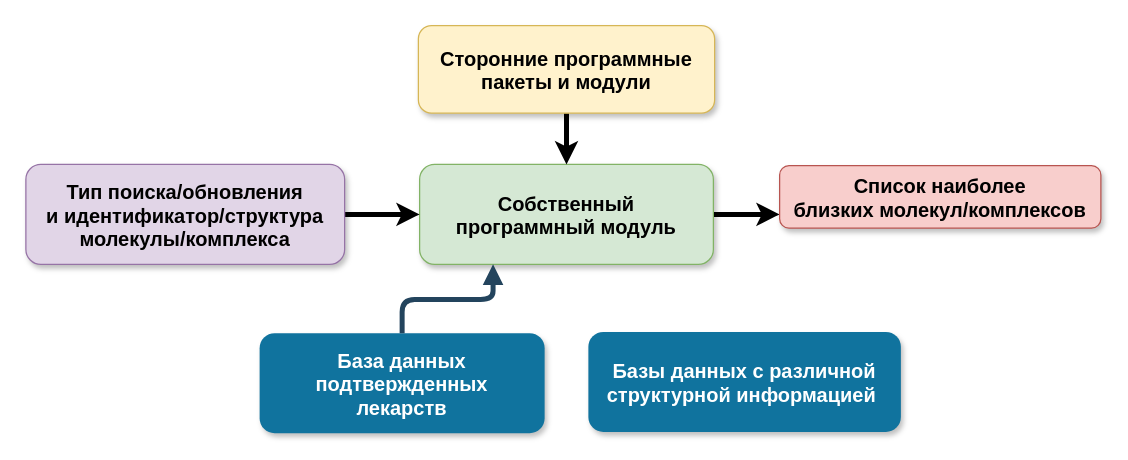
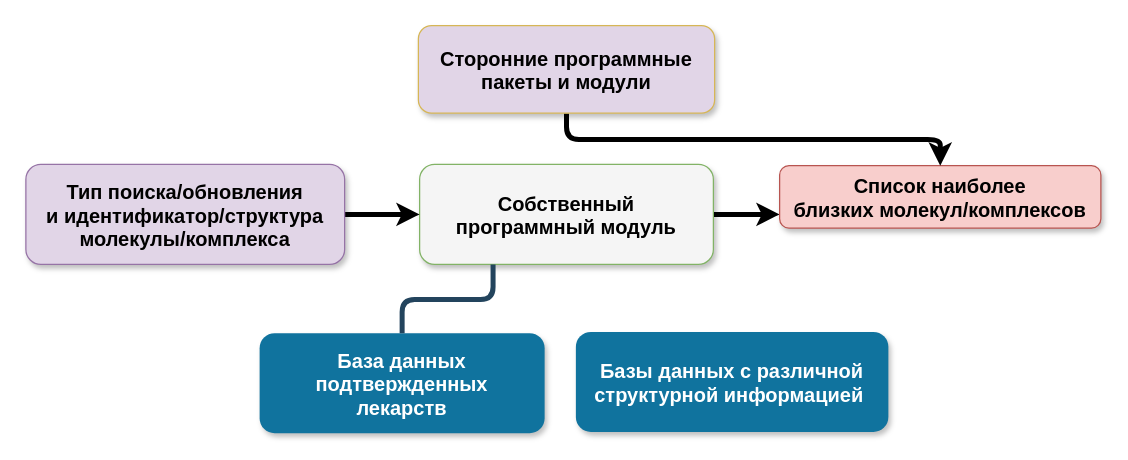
node "Сторонние программные пакеты и модули": fillcolor #fff2cc -> #e1d5e7
edge "Сторонние программные пакеты и модули" -> "Собственный программный модуль": now "Сторонние программные пакеты и модули" -> "Список наиболее близких молекул/комплексов"
node "Собственный программный модуль": fillcolor #d5e8d4 -> #f5f5f5
edge "База данных подтвержденных лекарств" -> "Собственный программный модуль": arrowhead block -> none
node "Базы данных с различной структурной информацией": moved (744, 382) -> (732, 382)
